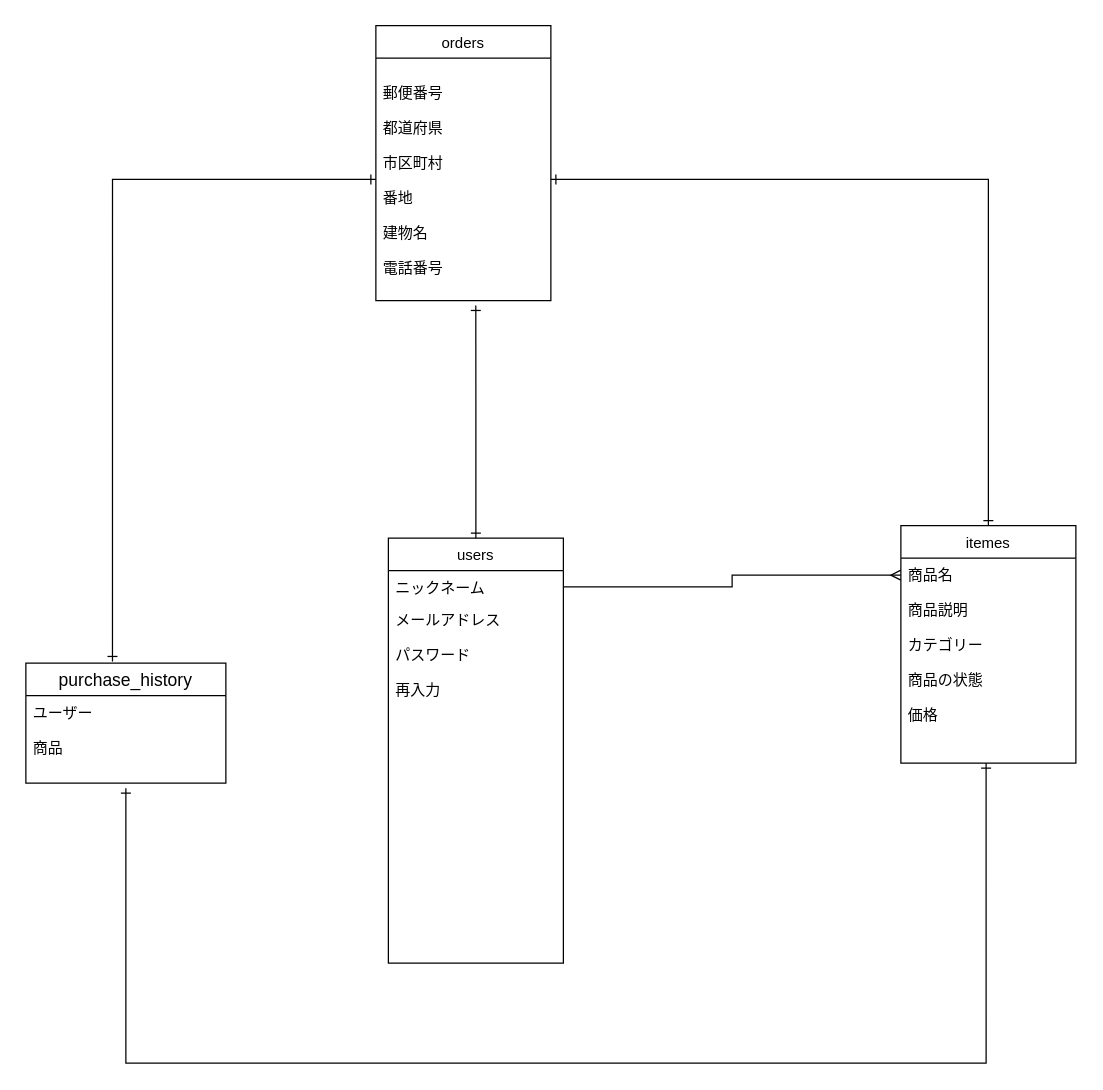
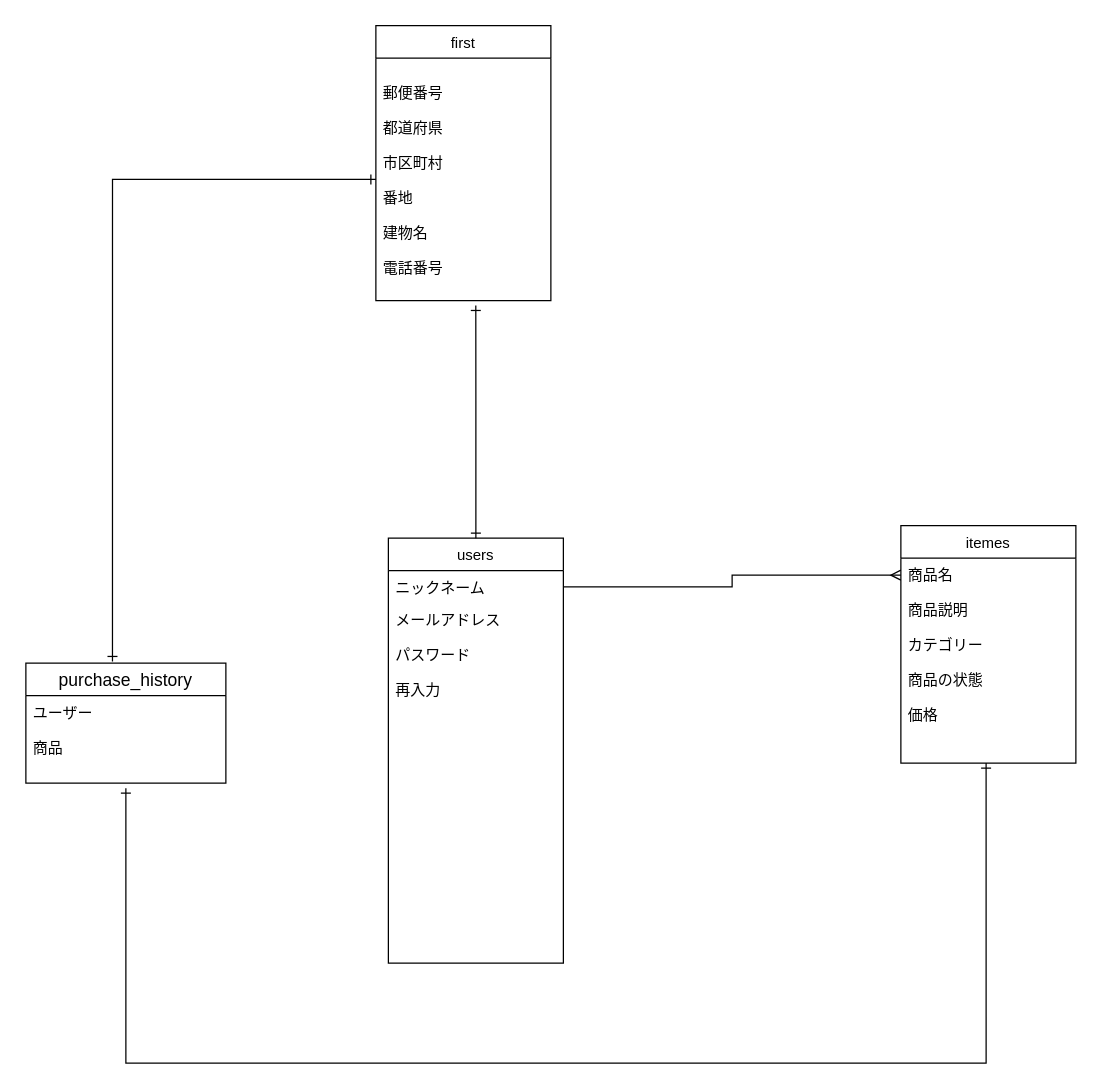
node "orders": label "orders" -> "first"
edge "郵便番号 都道府県 市区町村 番地 建物名 電話番号" -- "itemes": removed
